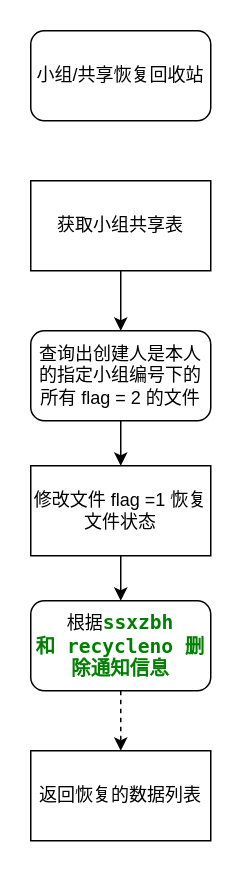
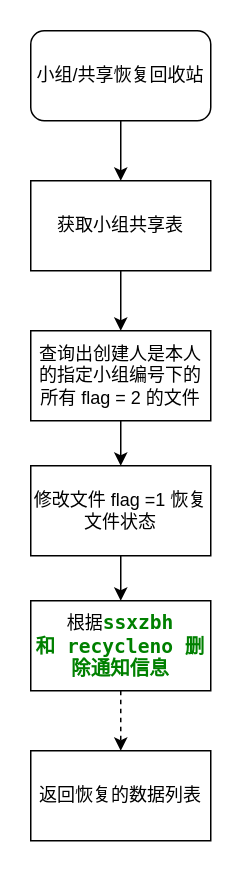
edge "小组/共享恢复回收站" -> "获取小组共享表": added
node "查询出创建人是本人的指定小组编号下的所有 flag = 2 的文件": shape rounded rectangle -> rectangle
node "根据ssxzbh 和 recycleno 删除通知信息": shape rounded rectangle -> rectangle
